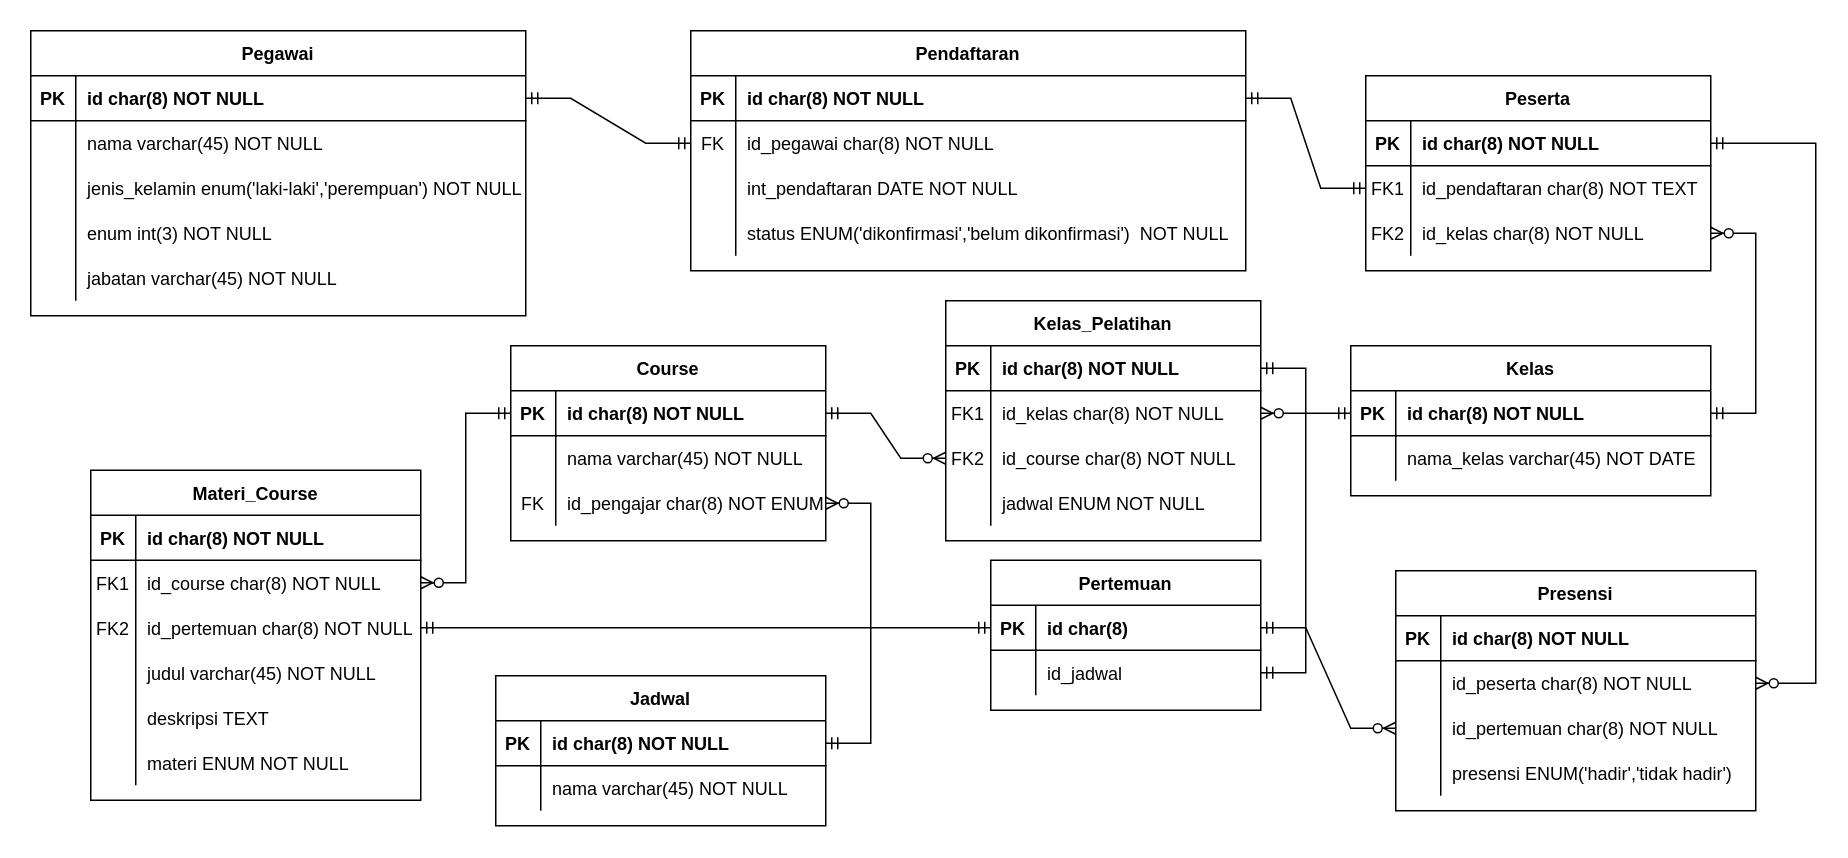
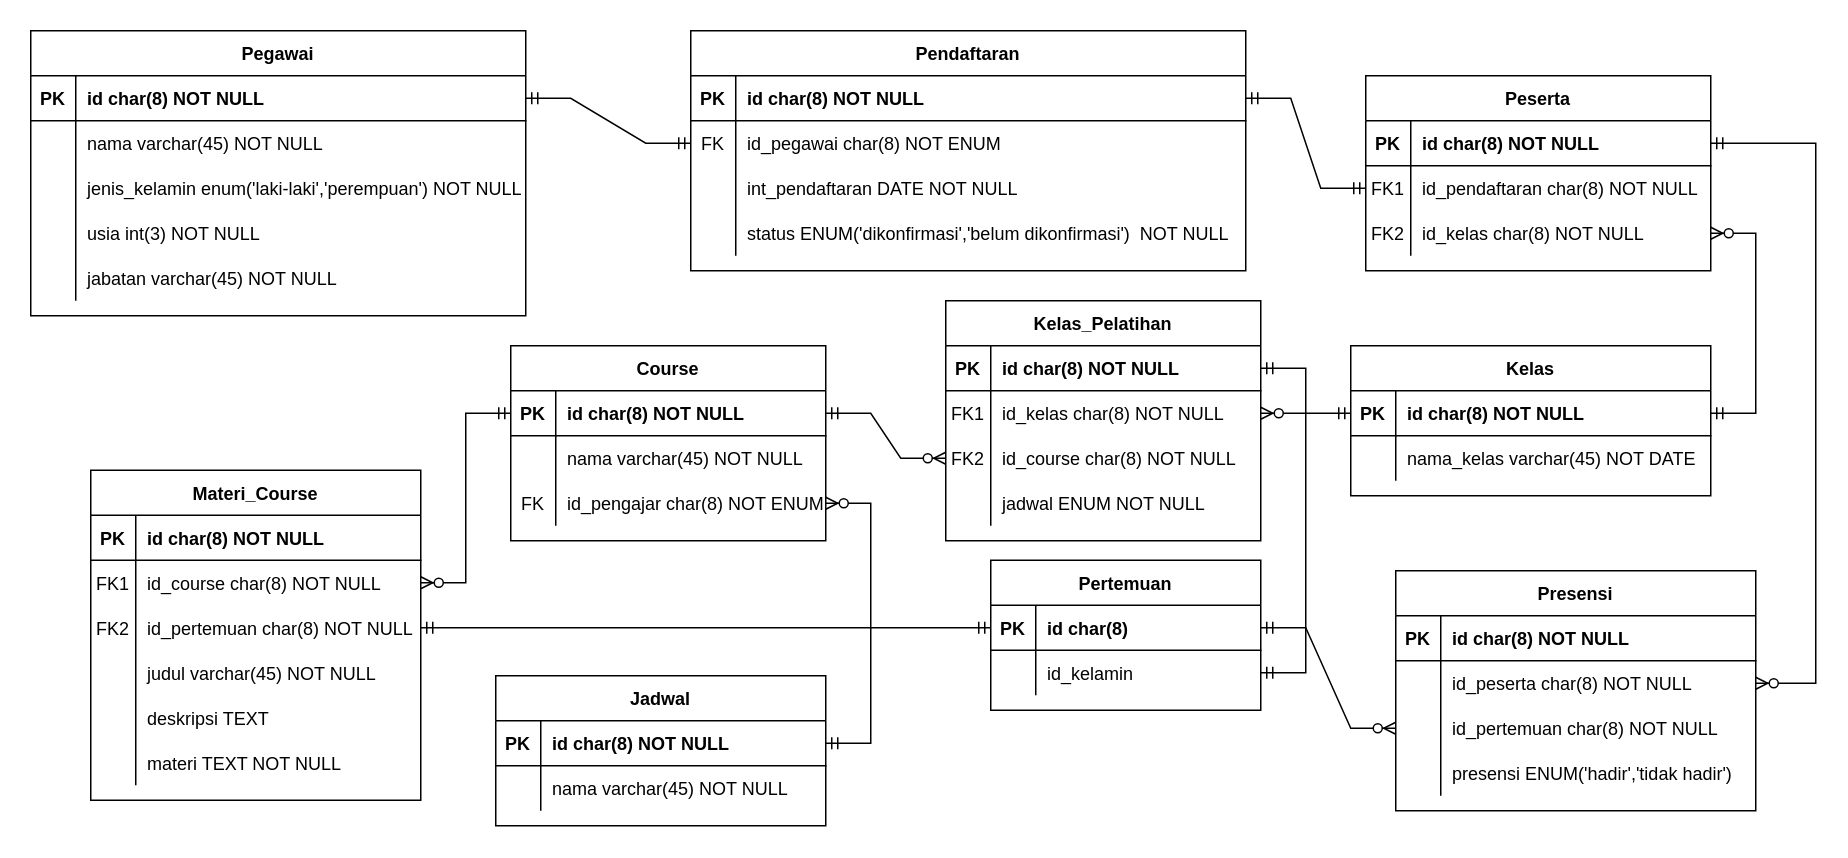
node "id_pegawai char(8) NOT NULL": label "id_pegawai char(8) NOT NULL" -> "id_pegawai char(8) NOT ENUM"
node "id_pendaftaran char(8) NOT TEXT": label "id_pendaftaran char(8) NOT TEXT" -> "id_pendaftaran char(8) NOT NULL"
node "enum int(3) NOT NULL": label "enum int(3) NOT NULL" -> "usia int(3) NOT NULL"
node "id_jadwal": label "id_jadwal" -> "id_kelamin"
node "materi ENUM NOT NULL": label "materi ENUM NOT NULL" -> "materi TEXT NOT NULL"
